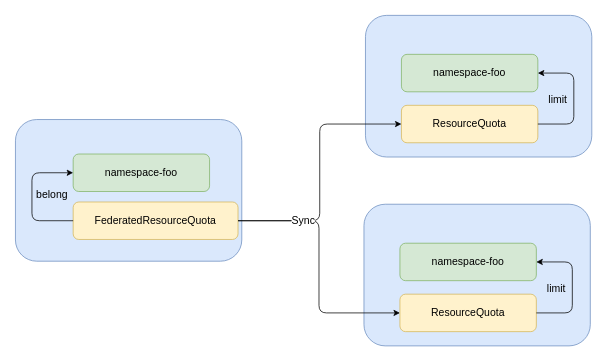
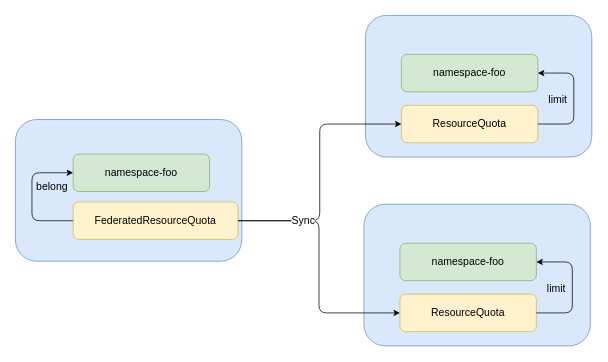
node "belong": moved (52, 195) -> (52, 187)
